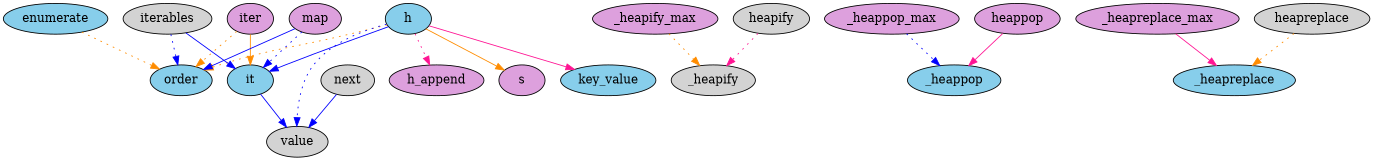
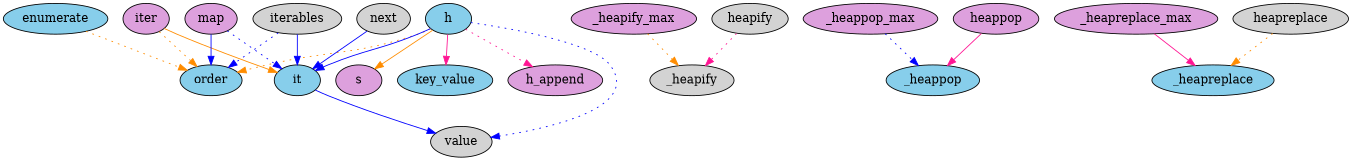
edge "next" -> "value": now "next" -> "it"
